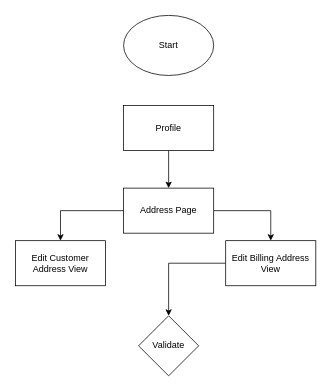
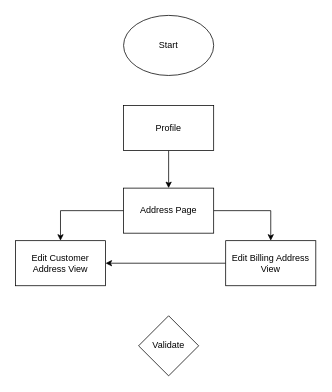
edge "Edit Billing Address View" -> "Validate": now "Edit Billing Address View" -> "Edit Customer Address View"
